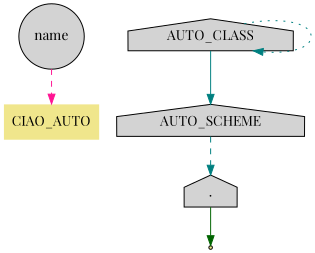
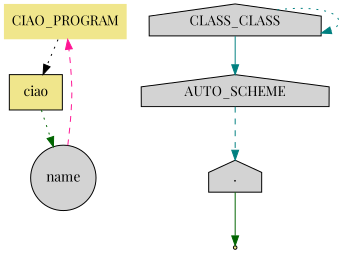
node "AUTO_CLASS": label "AUTO_CLASS" -> "CLASS_CLASS"
node "ciao": added
node "CIAO_AUTO": label "CIAO_AUTO" -> "CIAO_PROGRAM"
